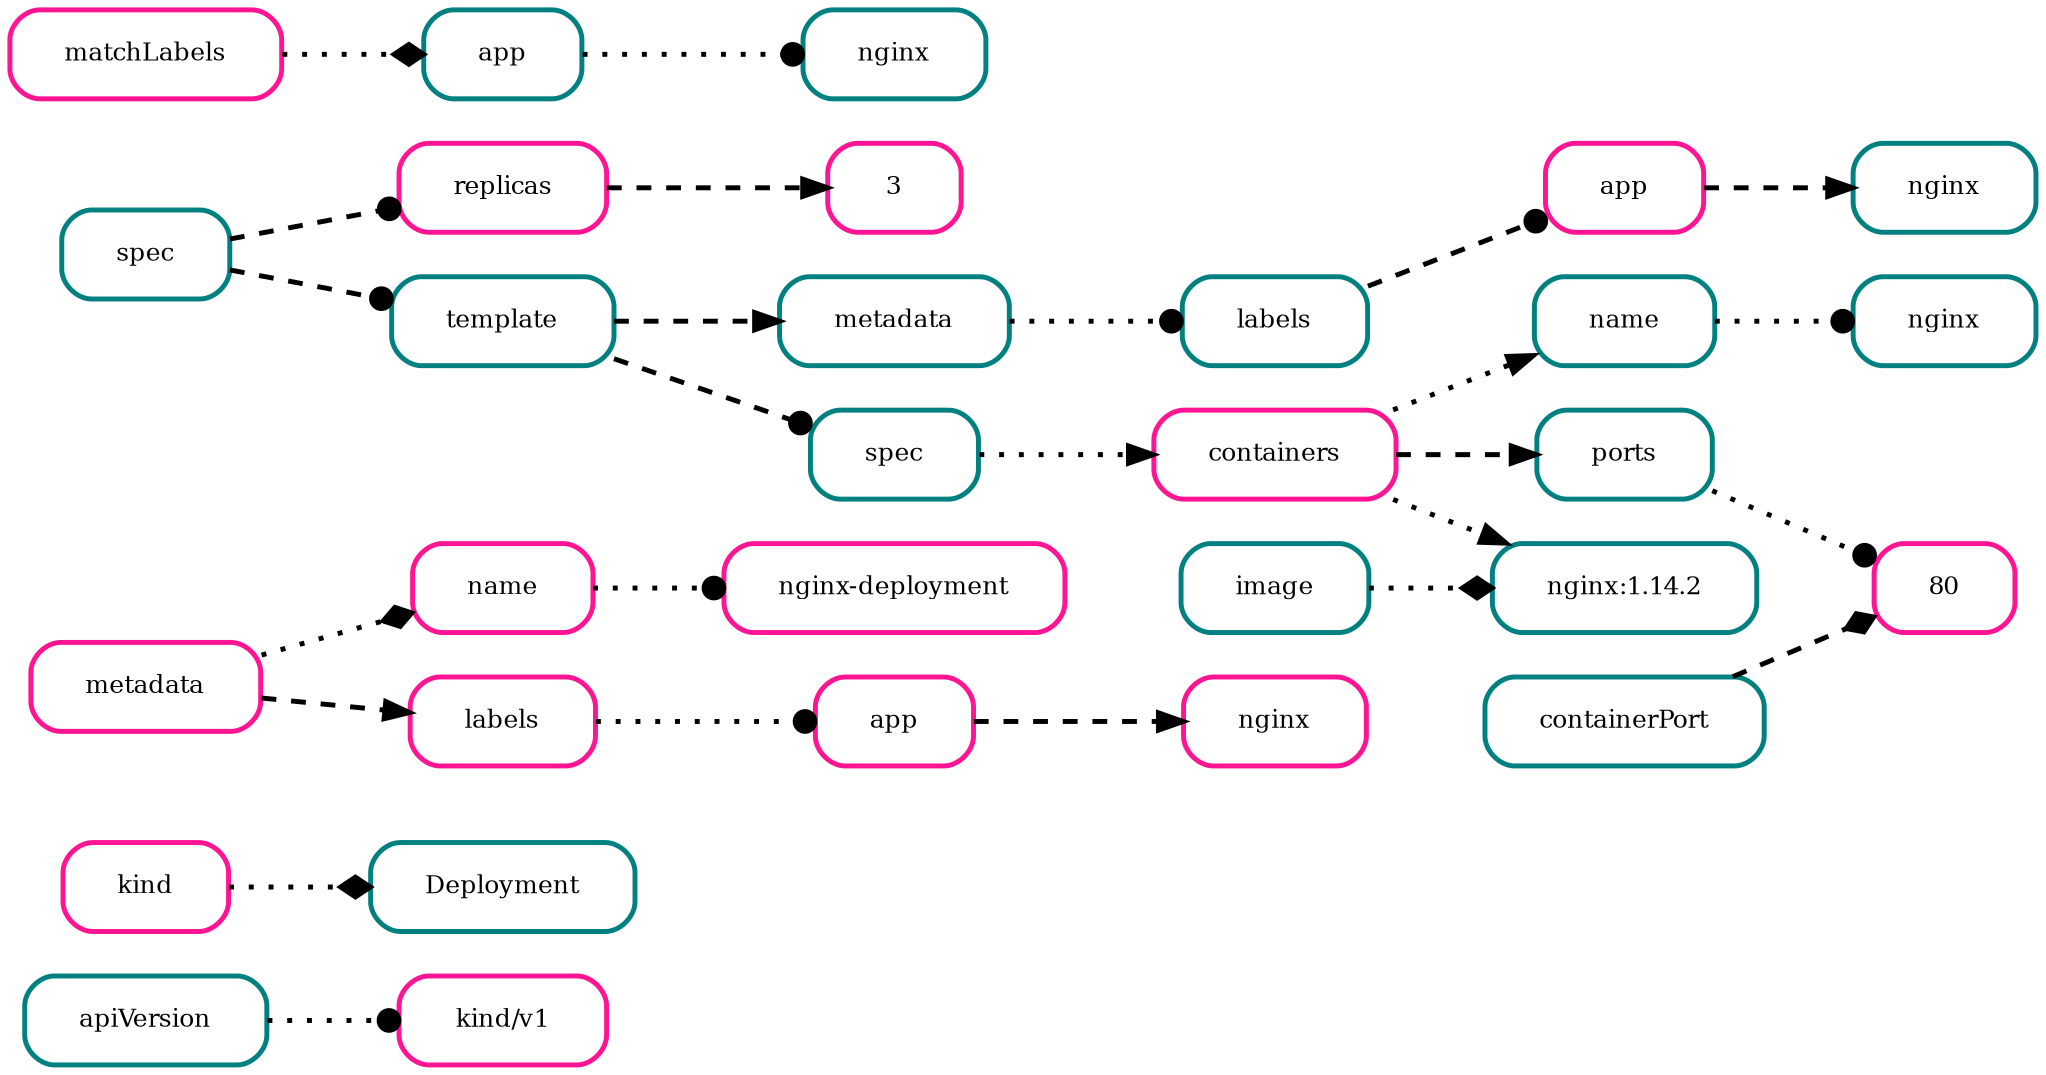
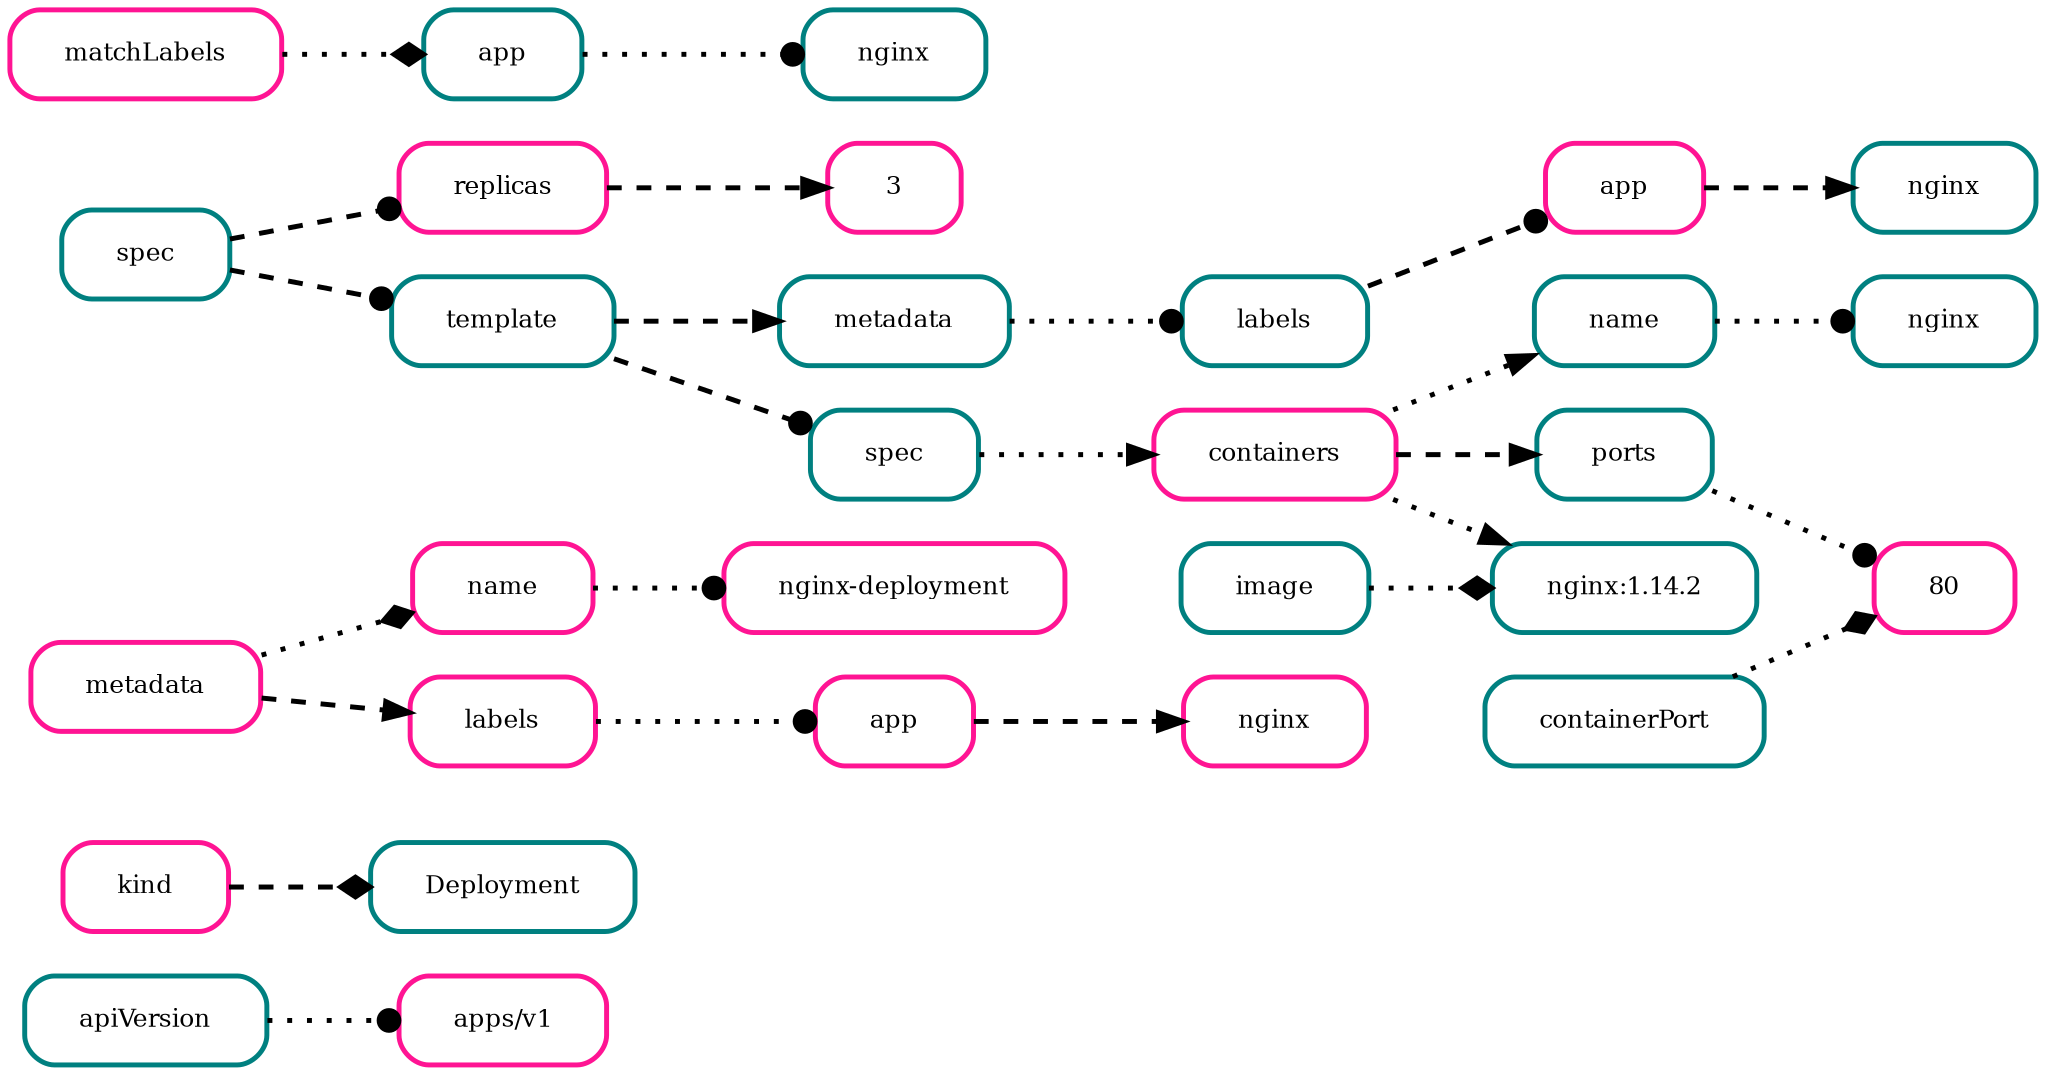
edge "containerPort" -> "80": style dashed -> dotted
edge "kind" -> "Deployment": style dotted -> dashed
node "kind/v1": label "kind/v1" -> "apps/v1"
